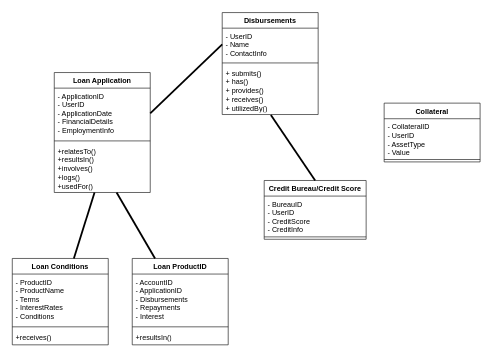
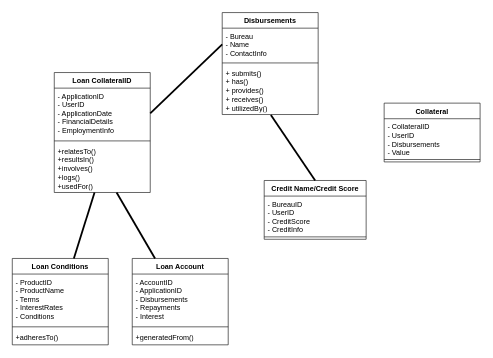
node "- UserID - Name - ContactInfo": label "- UserID - Name - ContactInfo" -> "- Bureau - Name - ContactInfo"
node "Loan Application": label "Loan Application" -> "Loan CollateralID"
node "- CollateralID - UserID - AssetType - Value": label "- CollateralID - UserID - AssetType - Value" -> "- CollateralID - UserID - Disbursements - Value"
node "Credit Bureau/Credit Score": label "Credit Bureau/Credit Score" -> "Credit Name/Credit Score"
node "Loan ProductID": label "Loan ProductID" -> "Loan Account"
node "+receives()": label "+receives()" -> "+adheresTo()"
node "+resultsIn()": label "+resultsIn()" -> "+generatedFrom()"
